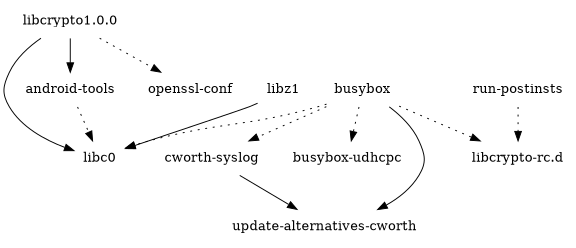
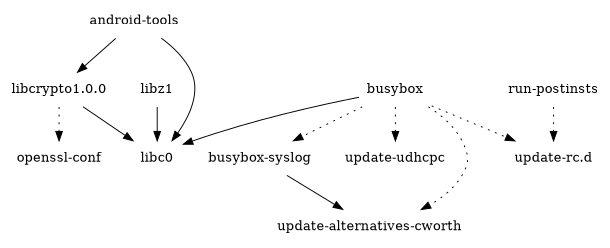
edge "libcrypto1.0.0" -> "android-tools": reversed
edge "android-tools" -> "libc0": style dotted -> solid
edge "busybox" -> "libc0": style dotted -> solid
node "cworth-syslog": label "cworth-syslog" -> "busybox-syslog"
node "busybox-udhcpc": label "busybox-udhcpc" -> "update-udhcpc"
edge "busybox" -> "update-alternatives-cworth": style solid -> dotted
node "libcrypto-rc.d": label "libcrypto-rc.d" -> "update-rc.d"
